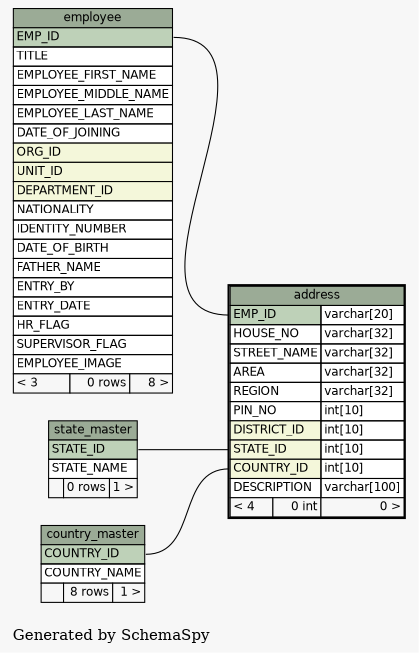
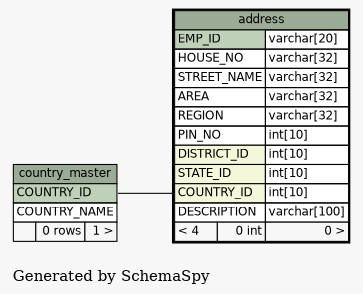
node "employee": removed
node "state_master": removed
node "country_master": text "8 rows" -> "0 rows"
